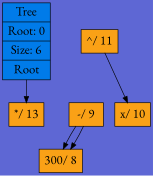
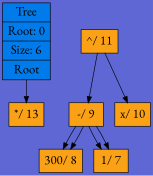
edge "^/ 11" -> "-/ 9": added
node "1/ 7": added
